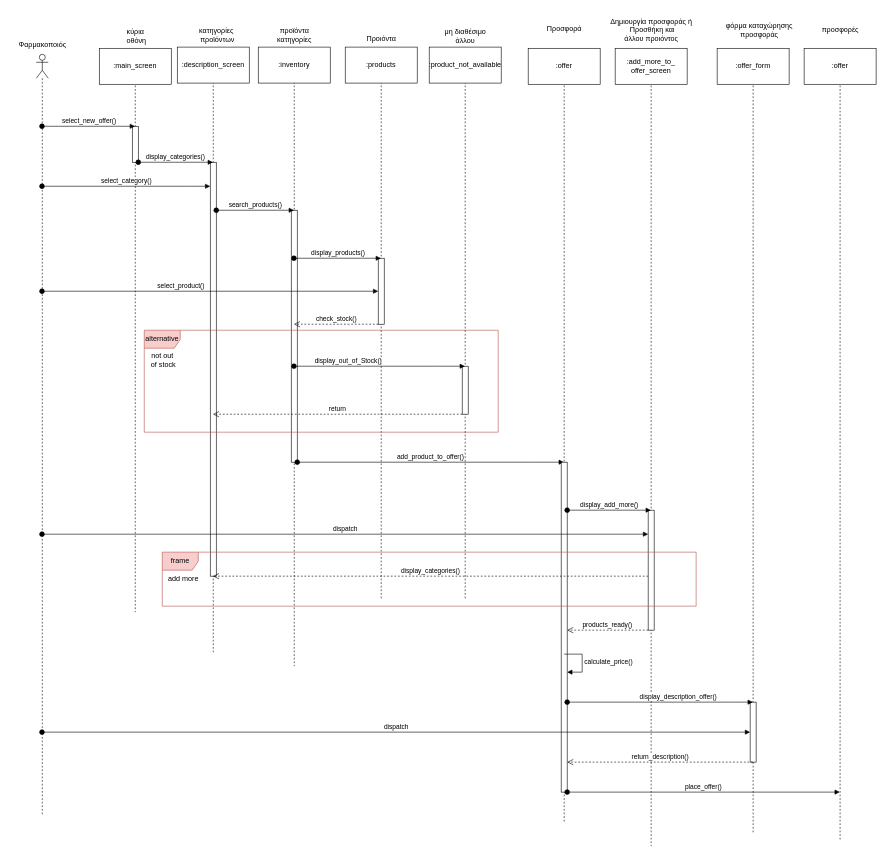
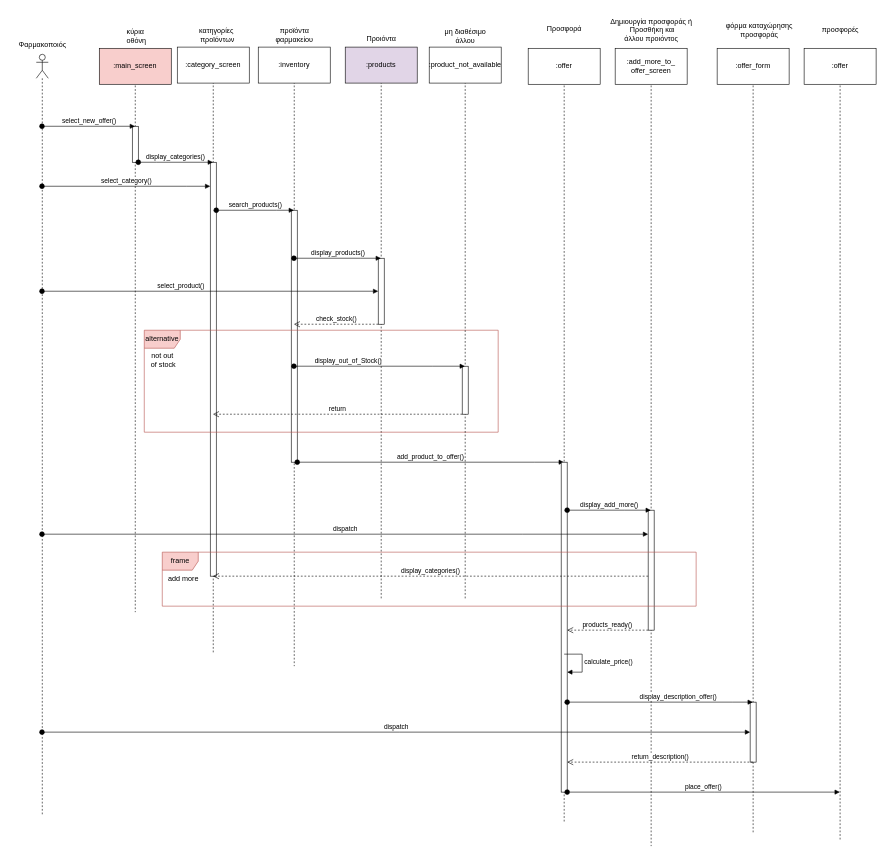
node "προϊόντακατηγορίες": label "προϊόντακατηγορίες" -> "προϊόνταφαρμακείου"
node ":description_screen": label ":description_screen" -> ":category_screen"
node ":products": fillcolor #ffffff -> #e1d5e7
node ":main_screen": fillcolor #ffffff -> #f8cecc
